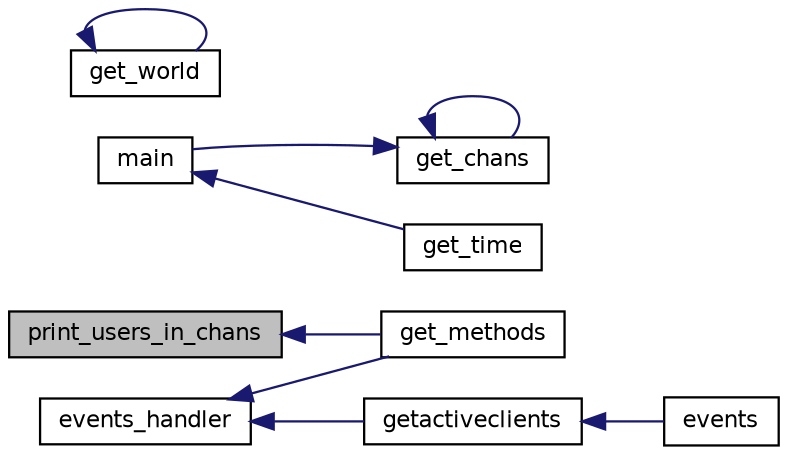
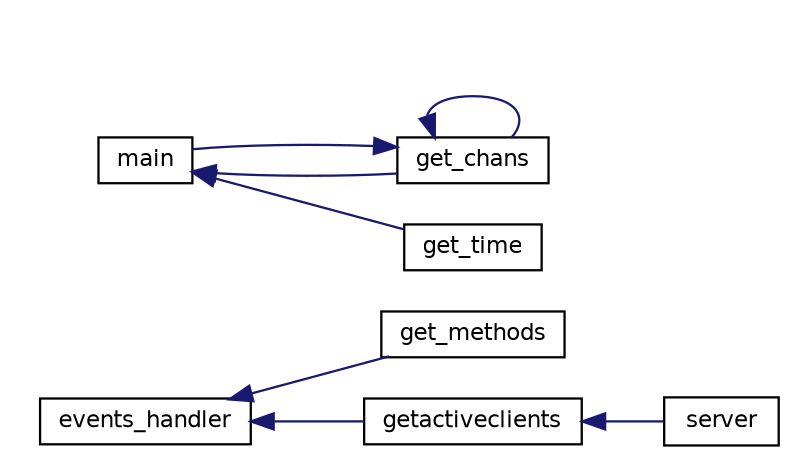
node "get_world": removed
edge "get_chans" -> "main": added
node "print_users_in_chans": removed
node "events": label "events" -> "server"
